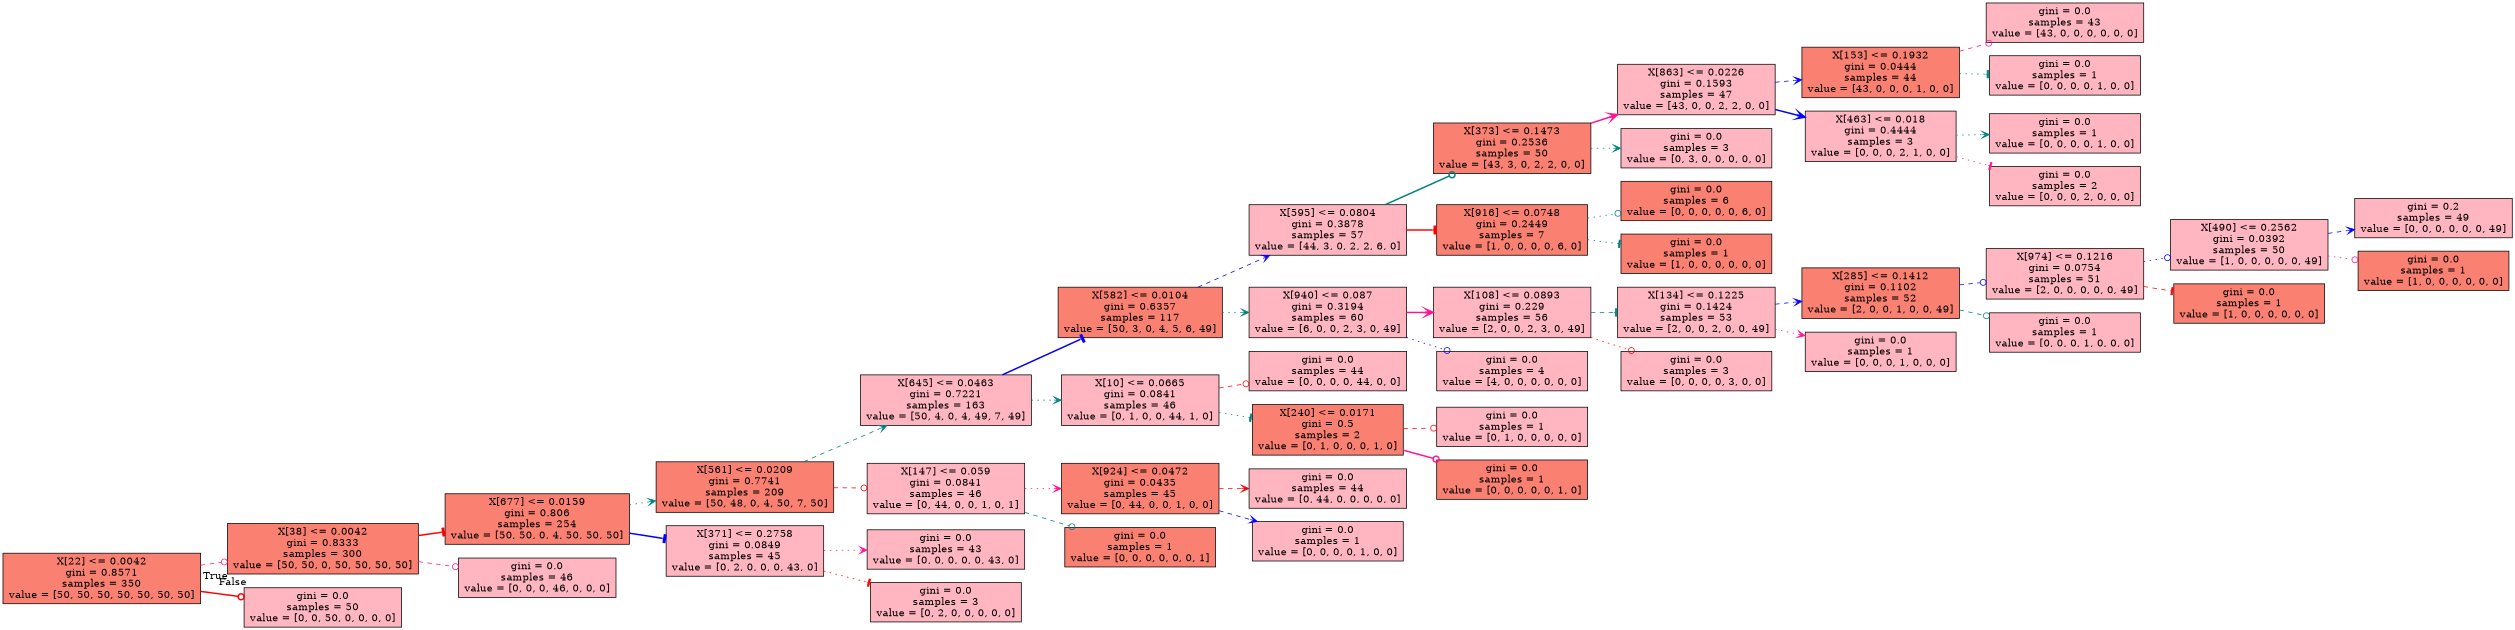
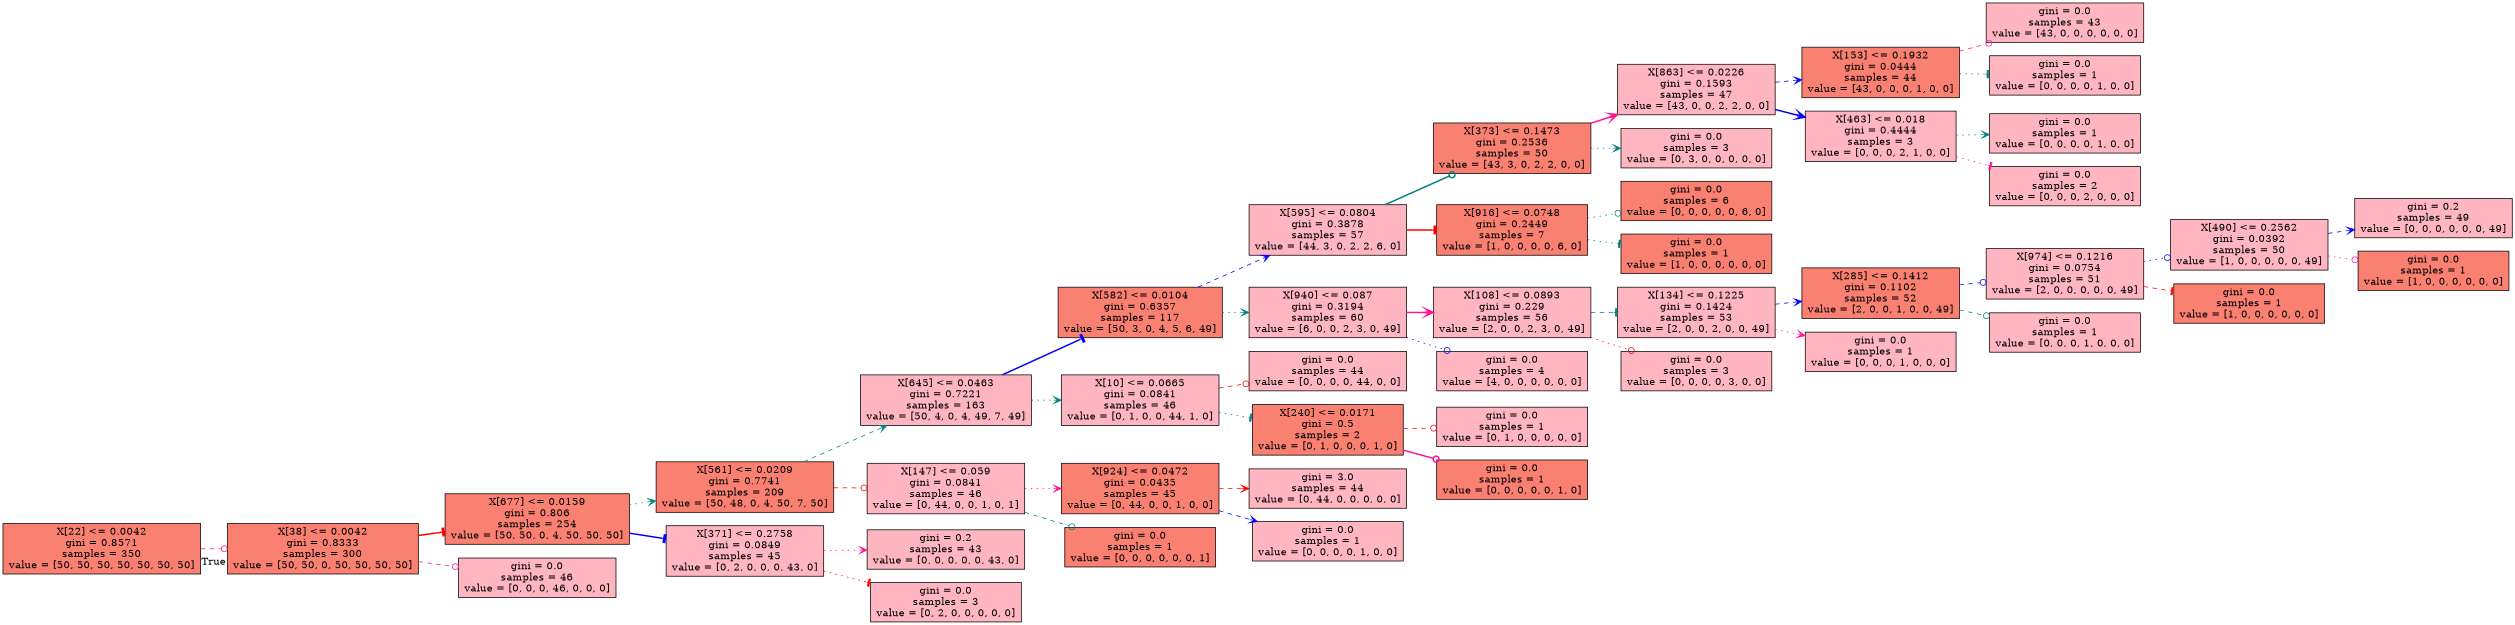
node "gini = 0.0 samples = 44 value = [0, 44, 0, 0, 0, 0, 0]": label "gini = 0.0 samples = 44 value = [0, 44, 0, 0, 0, 0, 0]" -> "gini = 3.0 samples = 44 value = [0, 44, 0, 0, 0, 0, 0]"
node "gini = 0.0 samples = 43 value = [0, 0, 0, 0, 0, 43, 0]": label "gini = 0.0 samples = 43 value = [0, 0, 0, 0, 0, 43, 0]" -> "gini = 0.2 samples = 43 value = [0, 0, 0, 0, 0, 43, 0]"
node "gini = 0.0 samples = 50 value = [0, 0, 50, 0, 0, 0, 0]": removed
